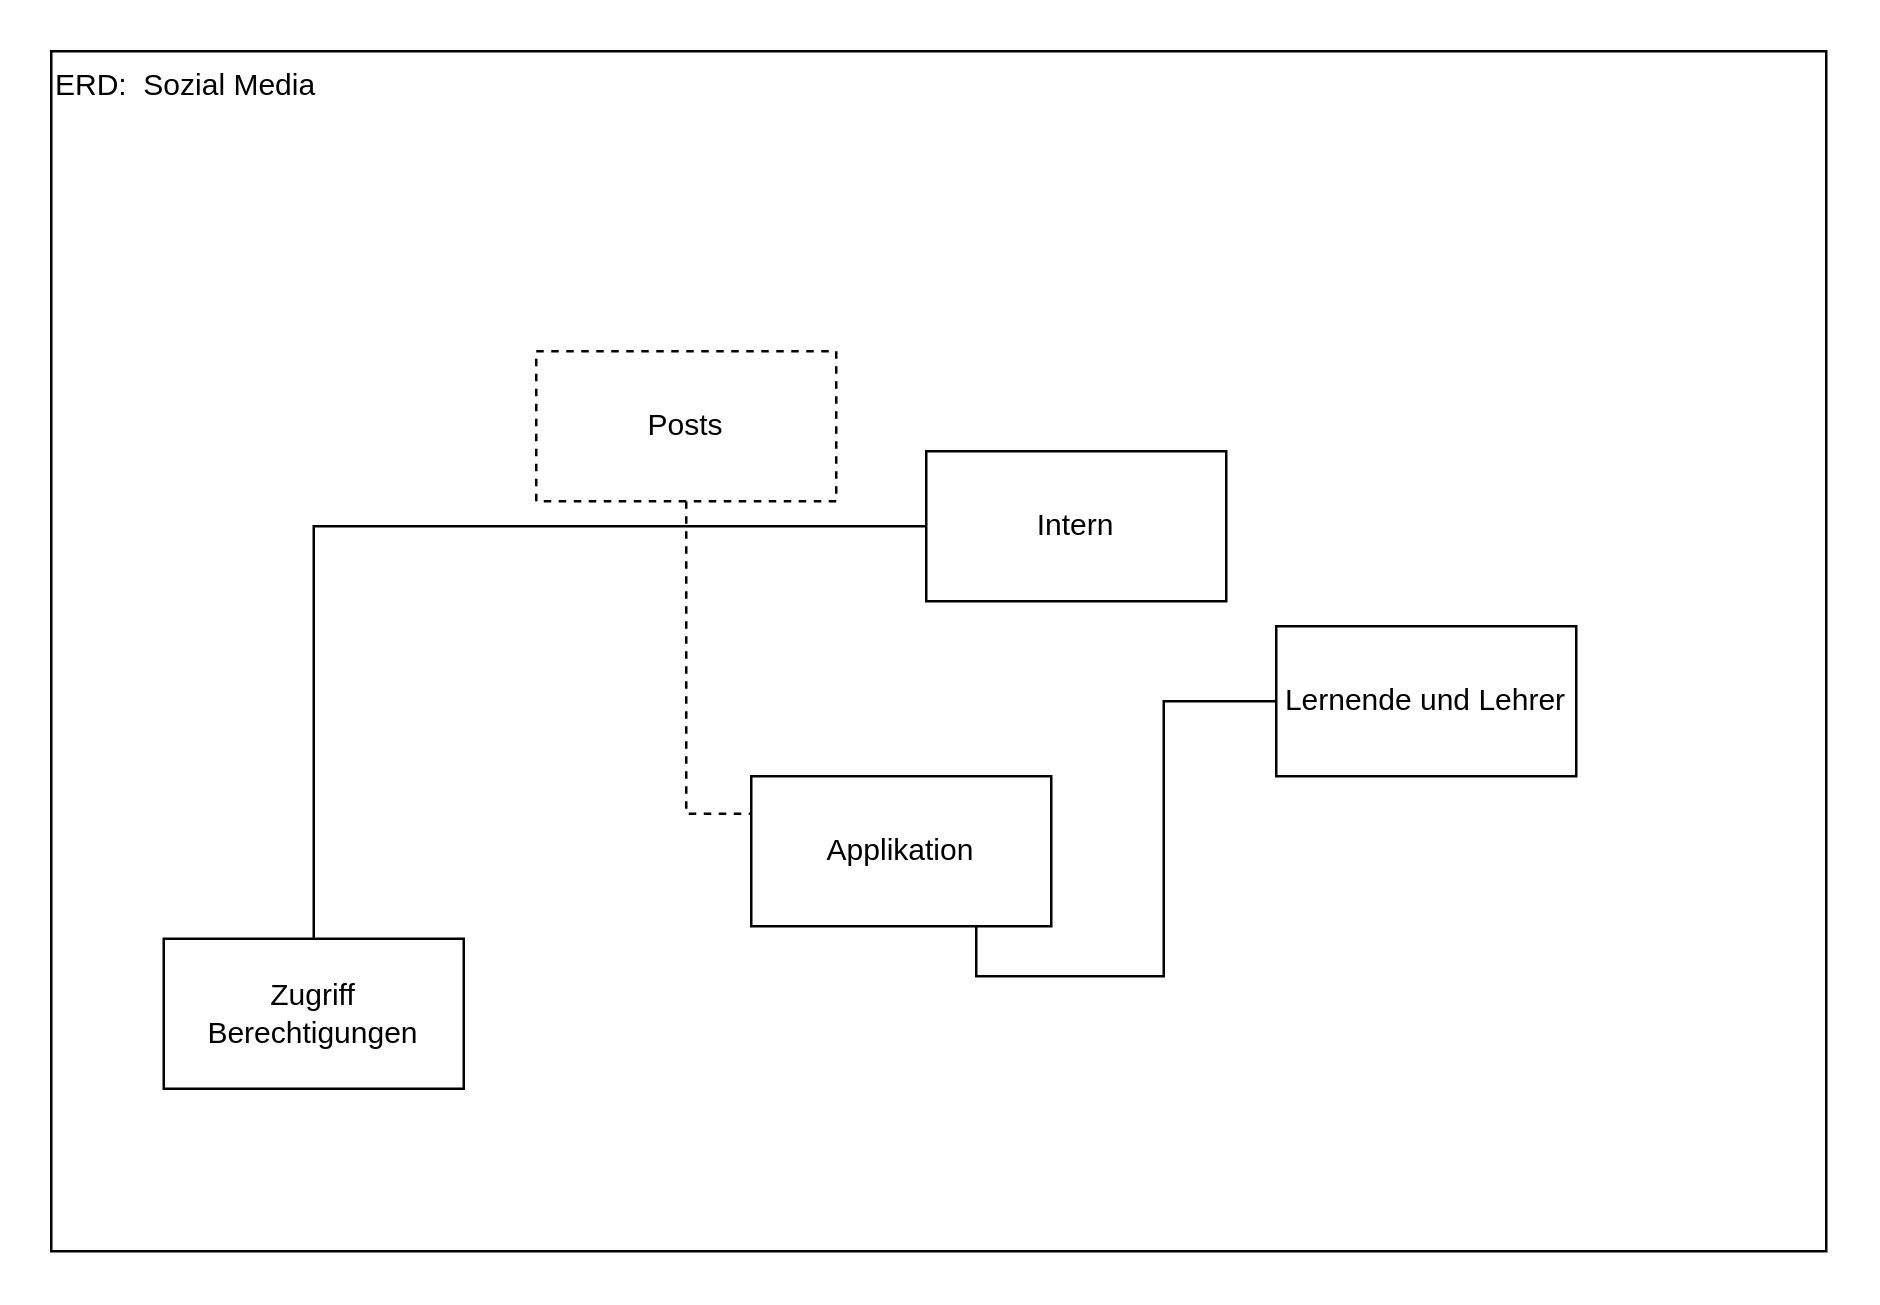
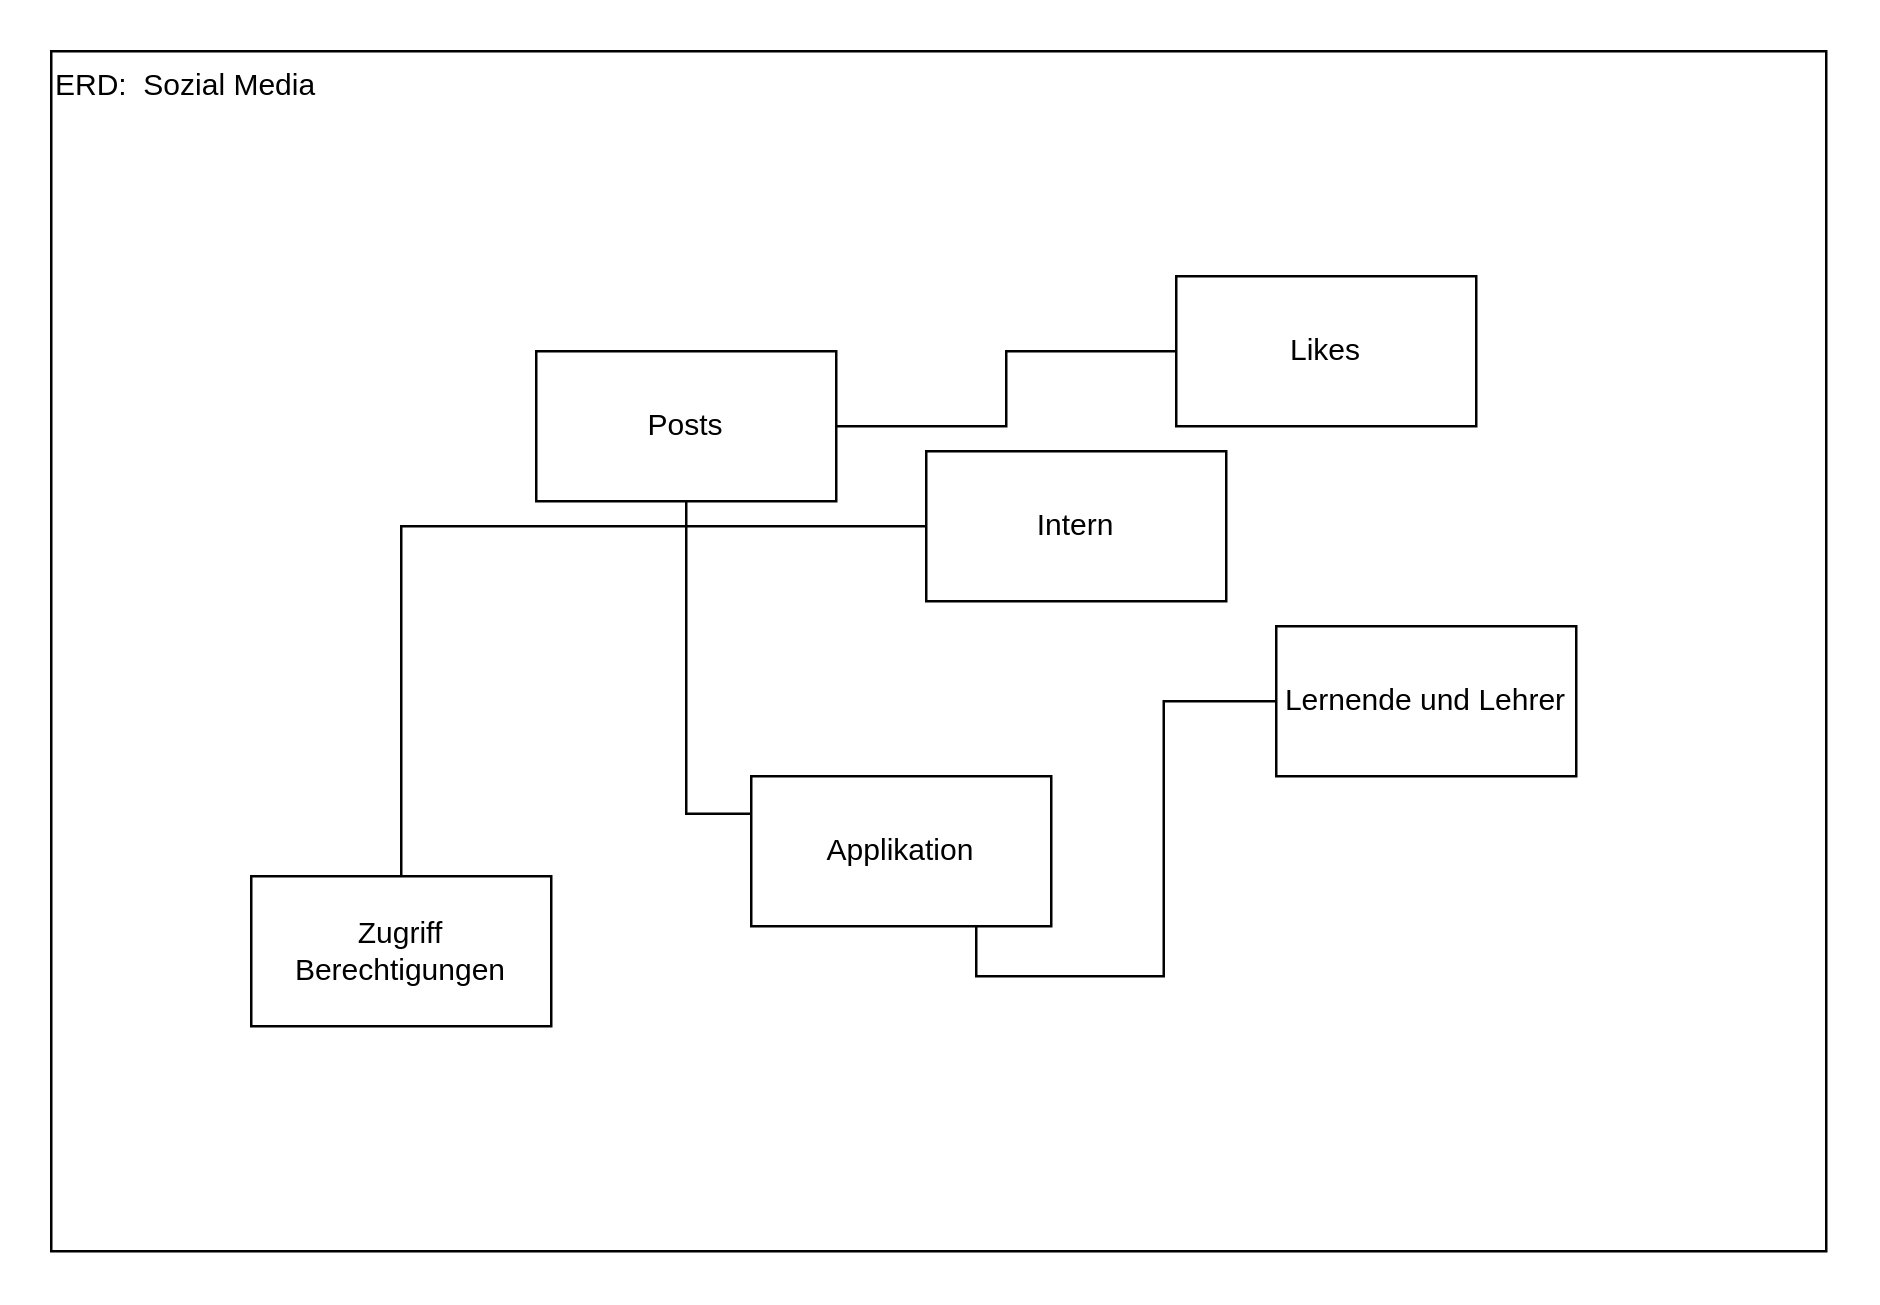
node "Likes": added
edge "Likes" -- "Posts": added
node "Posts": style dashed -> solid
edge "Posts" -- "Applikation": style dashed -> solid
node "Zugriff Berechtigungen": moved (314, 1014) -> (401, 951)
